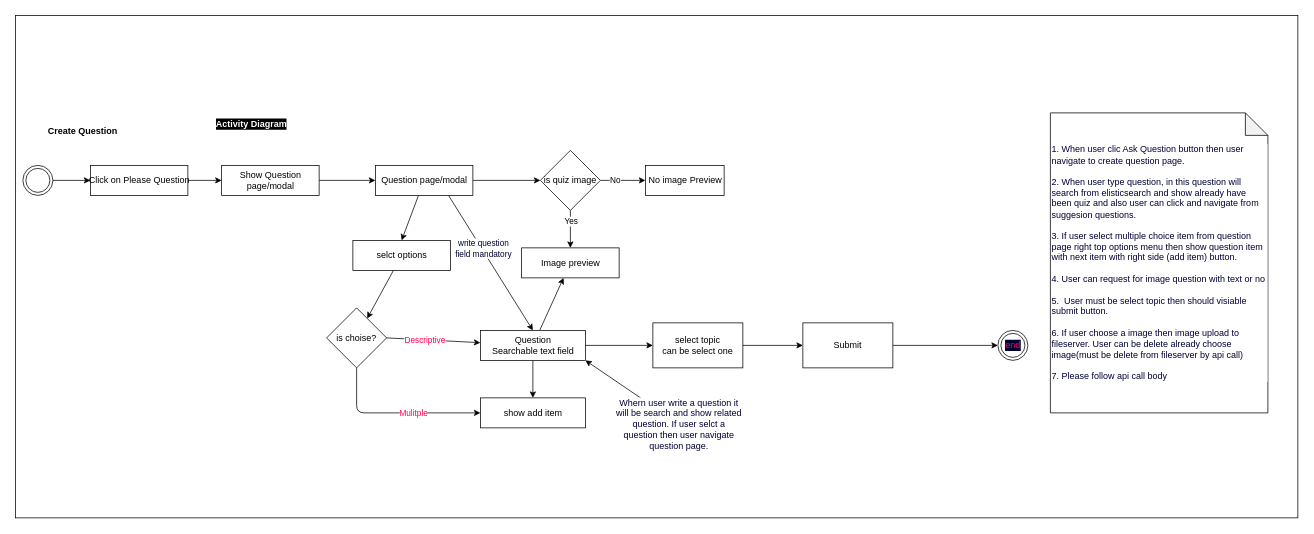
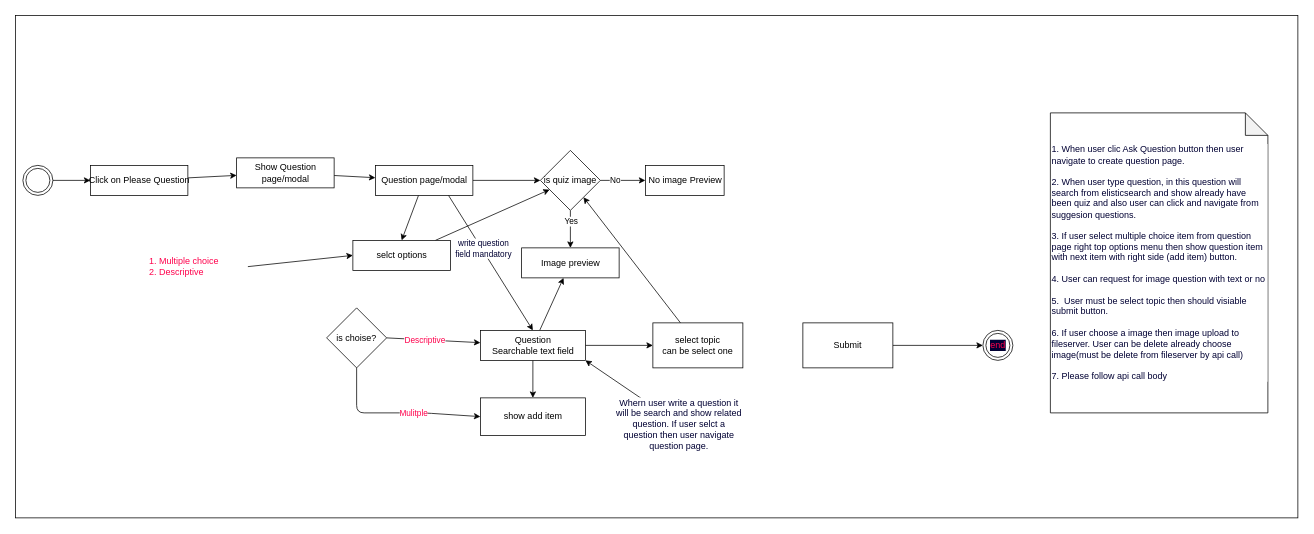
node "Activity Diagram": removed
node "Create Question": removed
node "Show Question page/modal": moved (270, 180) -> (285, 173)
edge "1. Multiple choice 2. Descriptive" -> "selct options": added
node "1. Multiple choice 2. Descriptive": added
edge "selct options" -> "is choise?": now "selct options" -> "is quiz image"
edge "select topic can be select one" -> "Submit": now "select topic can be select one" -> "is quiz image"
node "end": moved (1013, 345) -> (998, 345)
node "show add item": size 105x30 -> 105x38
